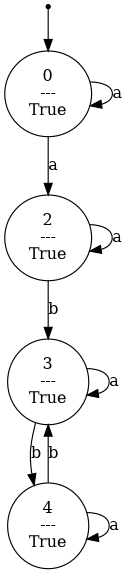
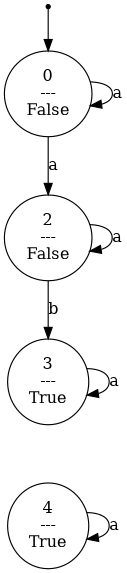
node "0 --- True": label "0 --- True" -> "0 --- False"
node "2 --- True": label "2 --- True" -> "2 --- False"
edge "3 --- True" -> "4 --- True": removed, label "b"
edge "4 --- True" -> "3 --- True": removed, label "b"
